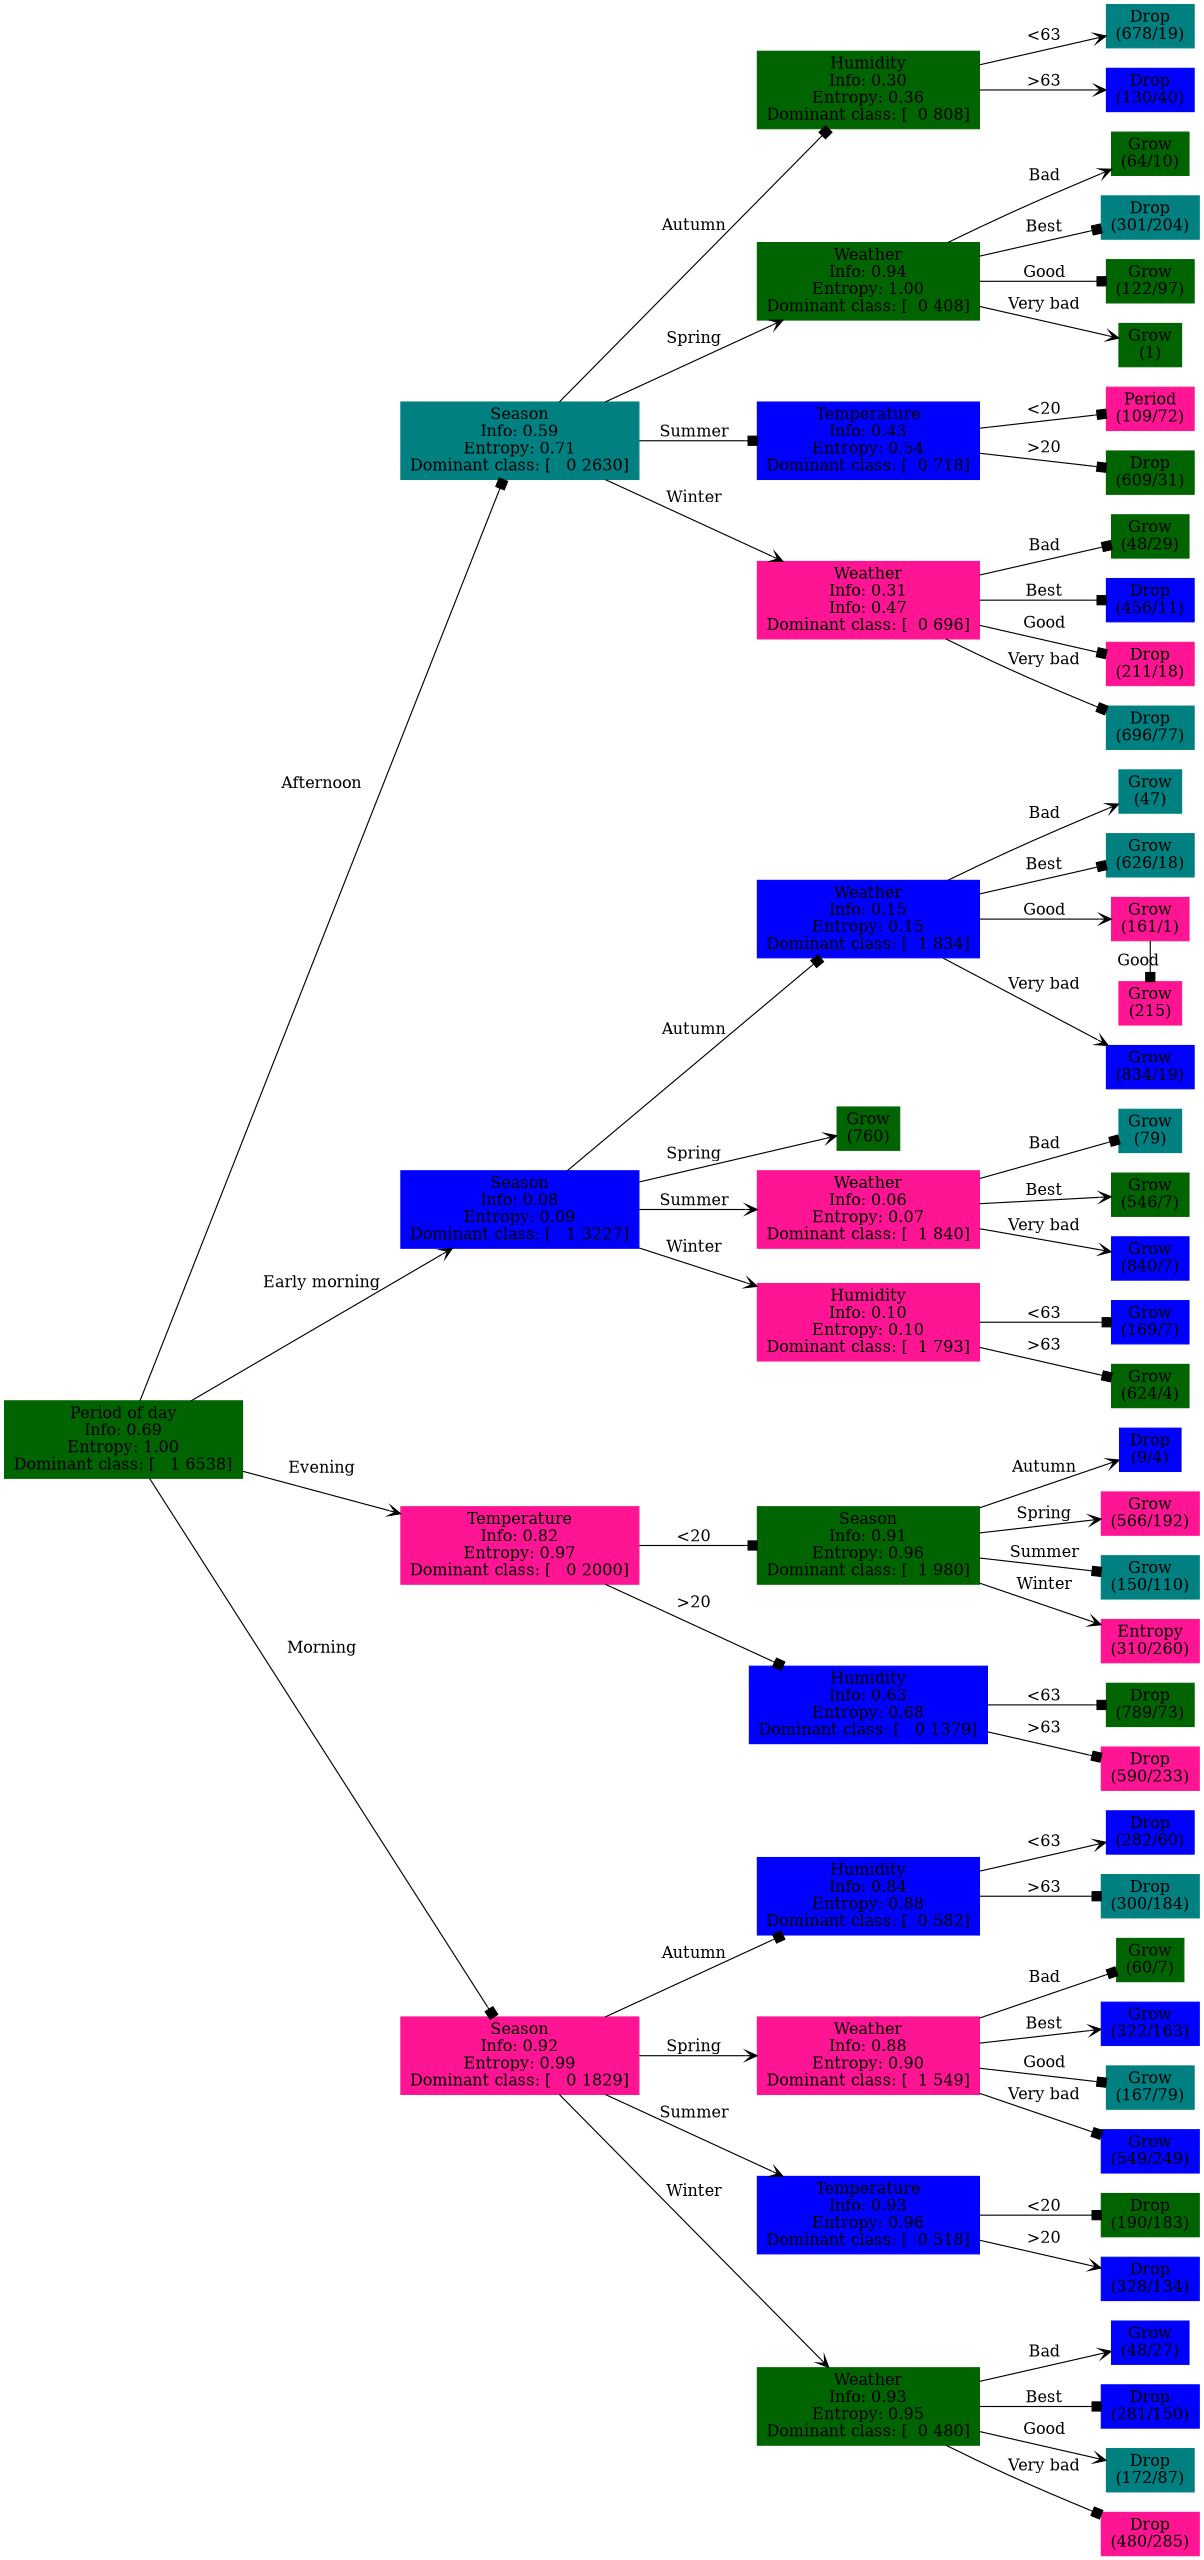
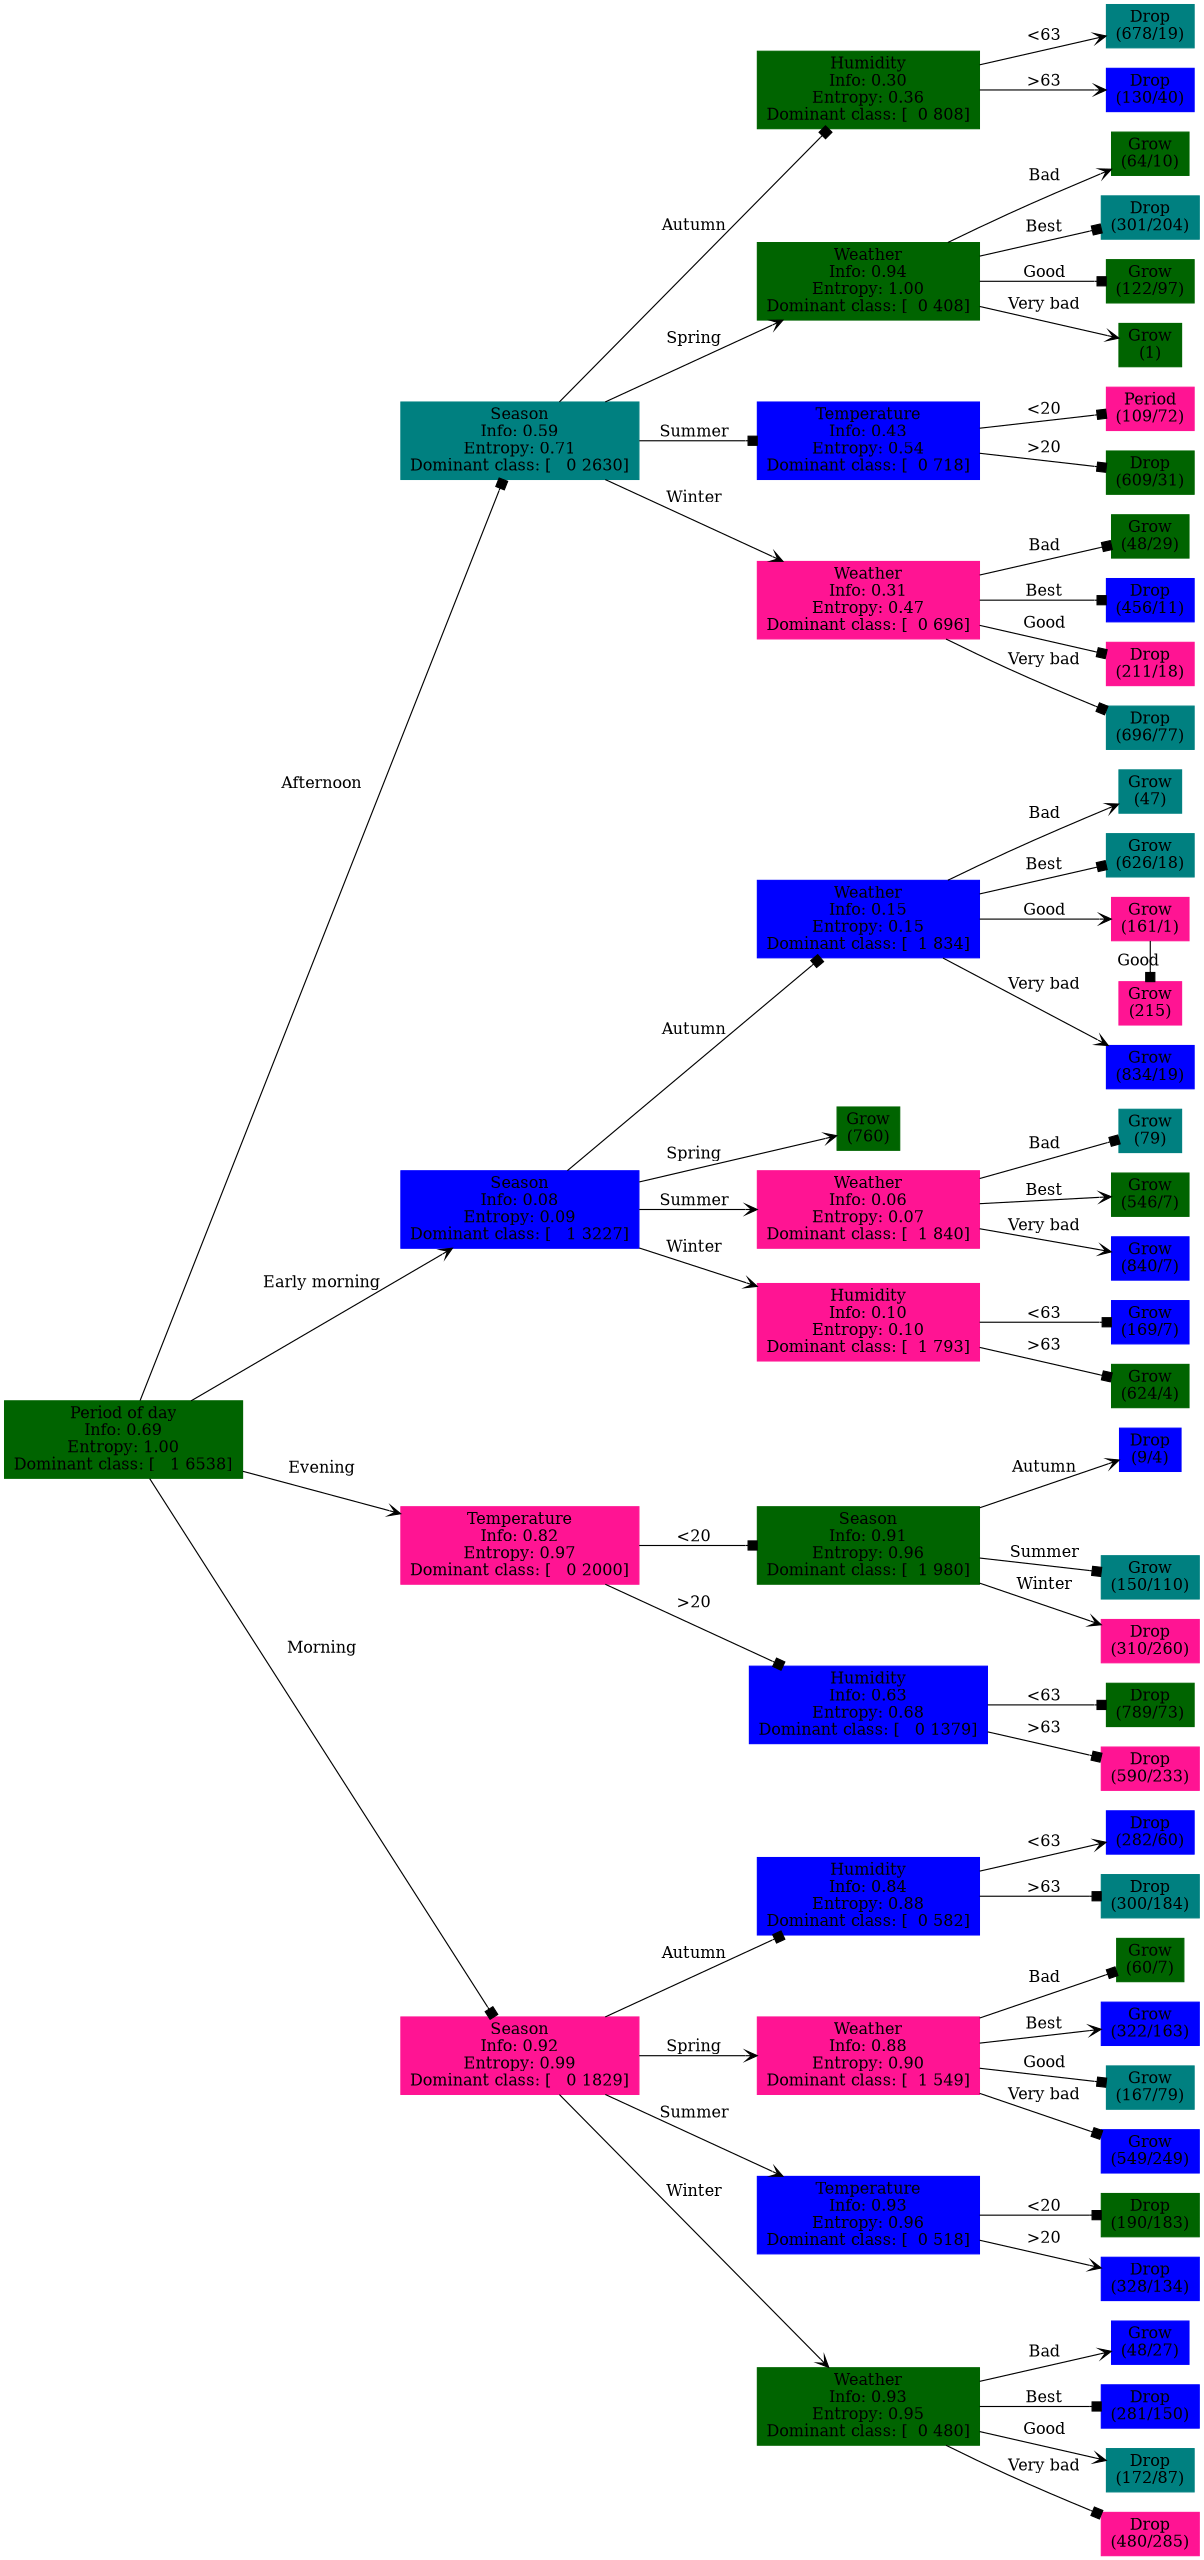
node "Weather Info: 0.31 Info: 0.47 Dominant class: [  0 696]": label "Weather Info: 0.31 Info: 0.47 Dominant class: [  0 696]" -> "Weather Info: 0.31 Entropy: 0.47 Dominant class: [  0 696]"
node "Grow (566/192)": removed
node "Entropy (310/260)": label "Entropy (310/260)" -> "Drop (310/260)"
